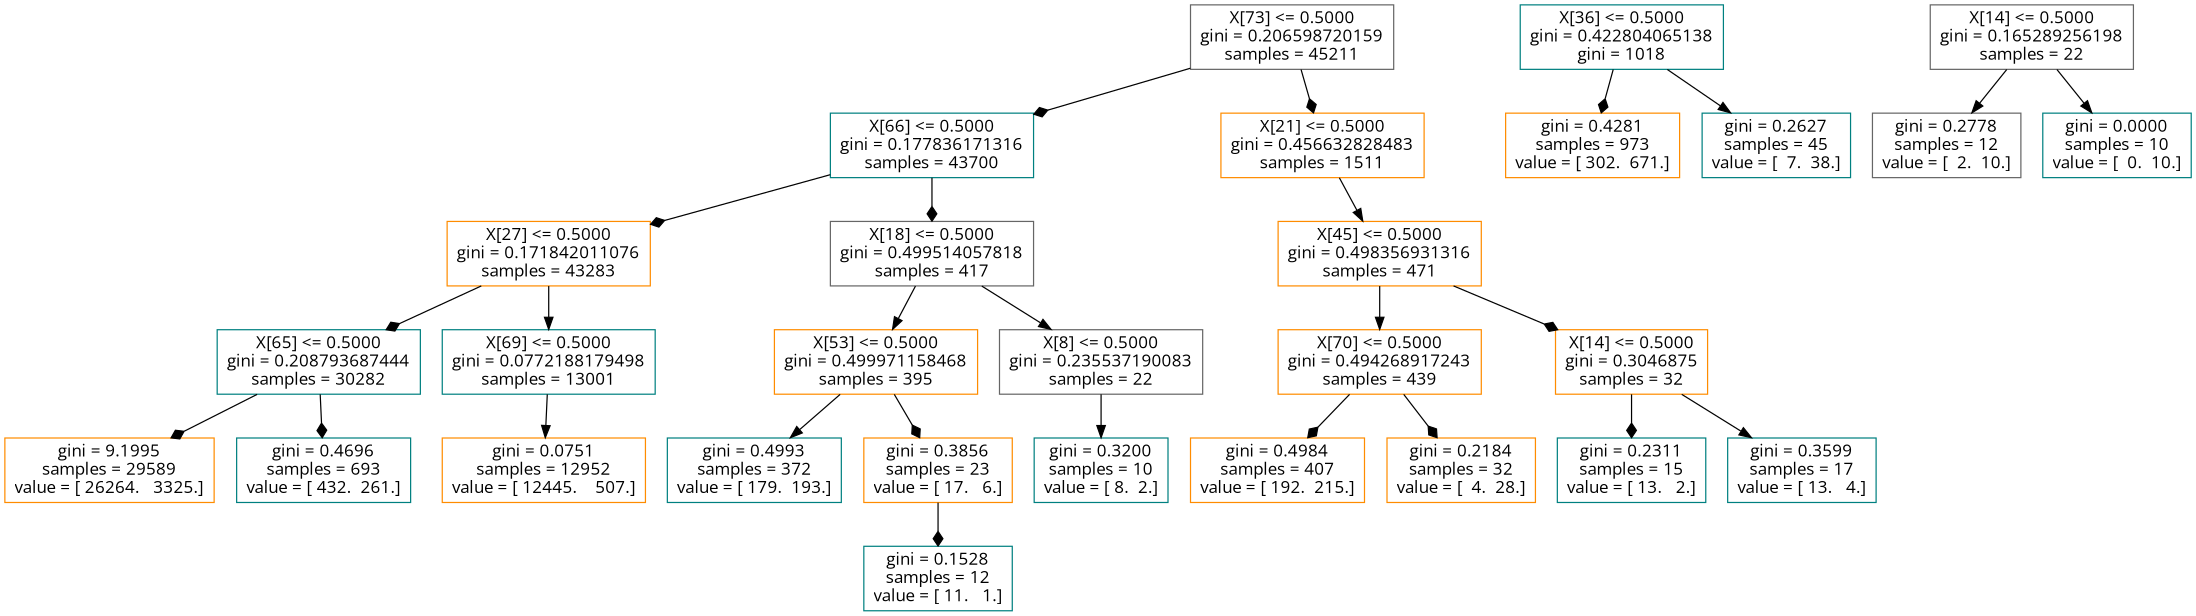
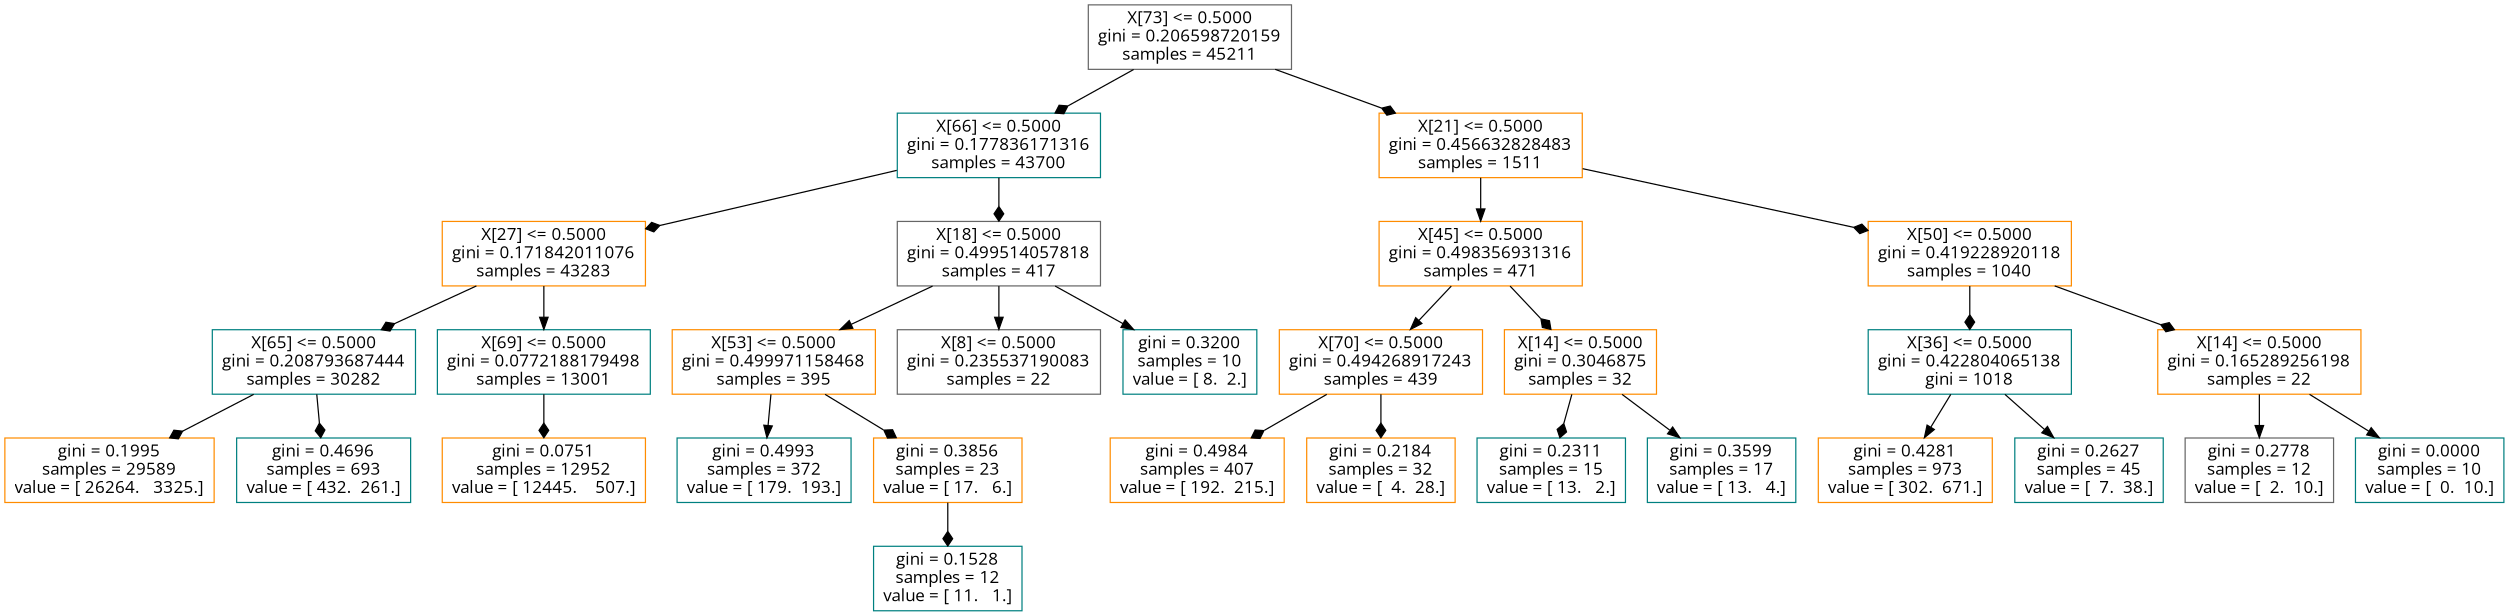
node "X[14] <= 0.5000 gini = 0.165289256198 samples = 22": color gray40 -> darkorange
edge "X[36] <= 0.5000 gini = 0.422804065138 gini = 1018" -> "gini = 0.4281 samples = 973 value = [ 302.  671.]": arrowhead diamond -> normal
node "X[50] <= 0.5000 gini = 0.419228920118 samples = 1040": added
edge "X[69] <= 0.5000 gini = 0.0772188179498 samples = 13001" -> "gini = 0.0751 samples = 12952 value = [ 12445.    507.]": arrowhead normal -> diamond
edge "X[8] <= 0.5000 gini = 0.235537190083 samples = 22" -> "gini = 0.3200 samples = 10 value = [ 8.  2.]": now "X[18] <= 0.5000 gini = 0.499514057818 samples = 417" -> "gini = 0.3200 samples = 10 value = [ 8.  2.]"
node "gini = 9.1995 samples = 29589 value = [ 26264.   3325.]": label "gini = 9.1995 samples = 29589 value = [ 26264.   3325.]" -> "gini = 0.1995 samples = 29589 value = [ 26264.   3325.]"
